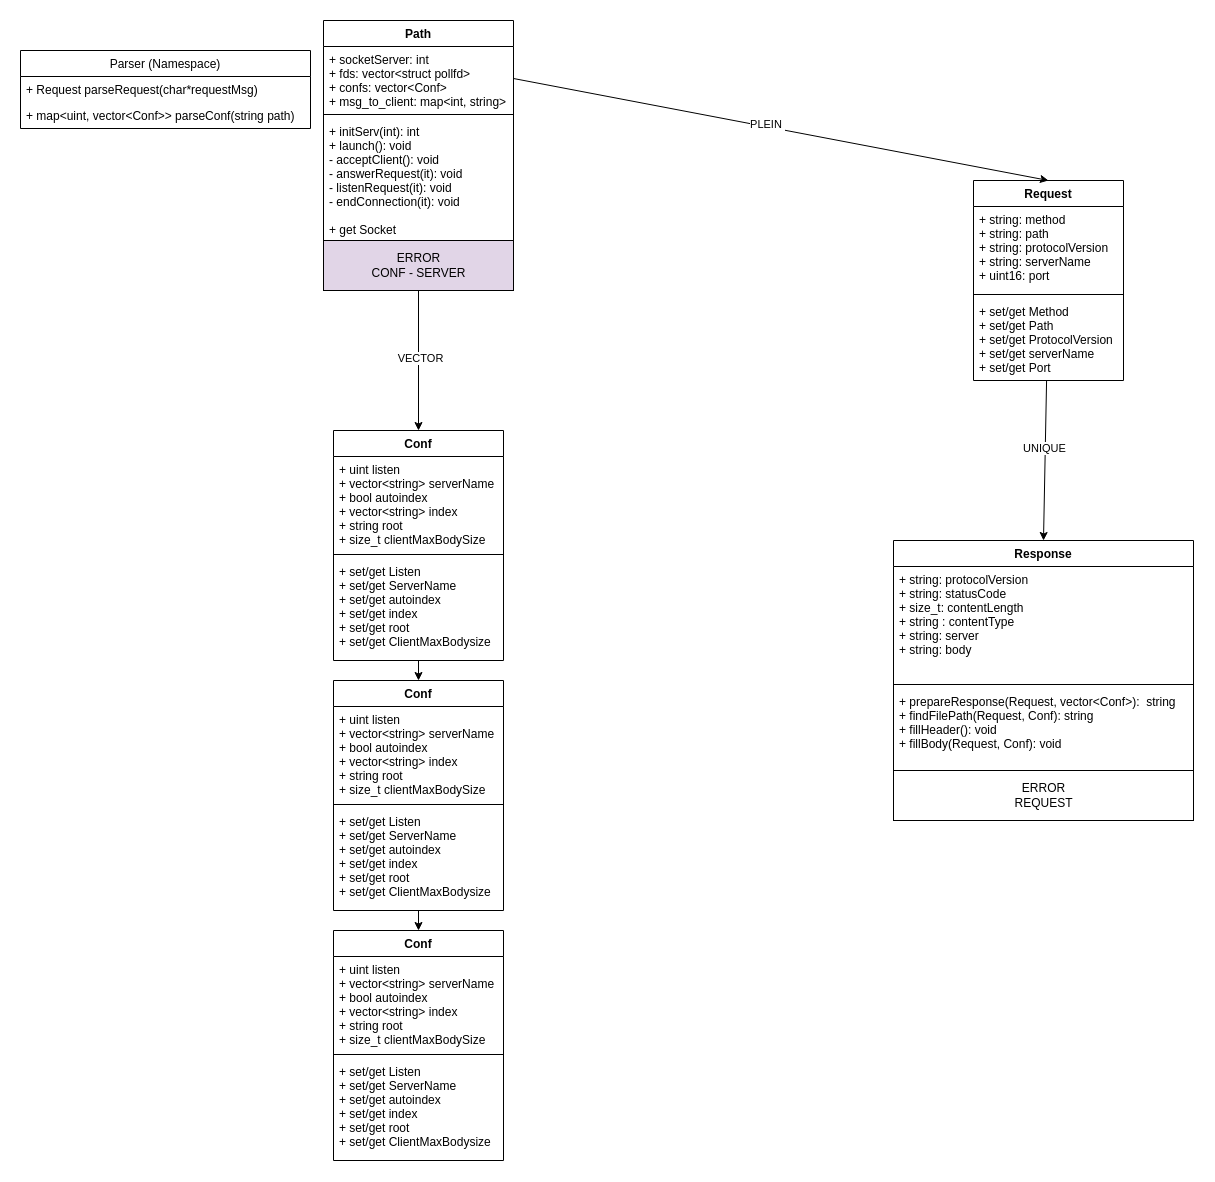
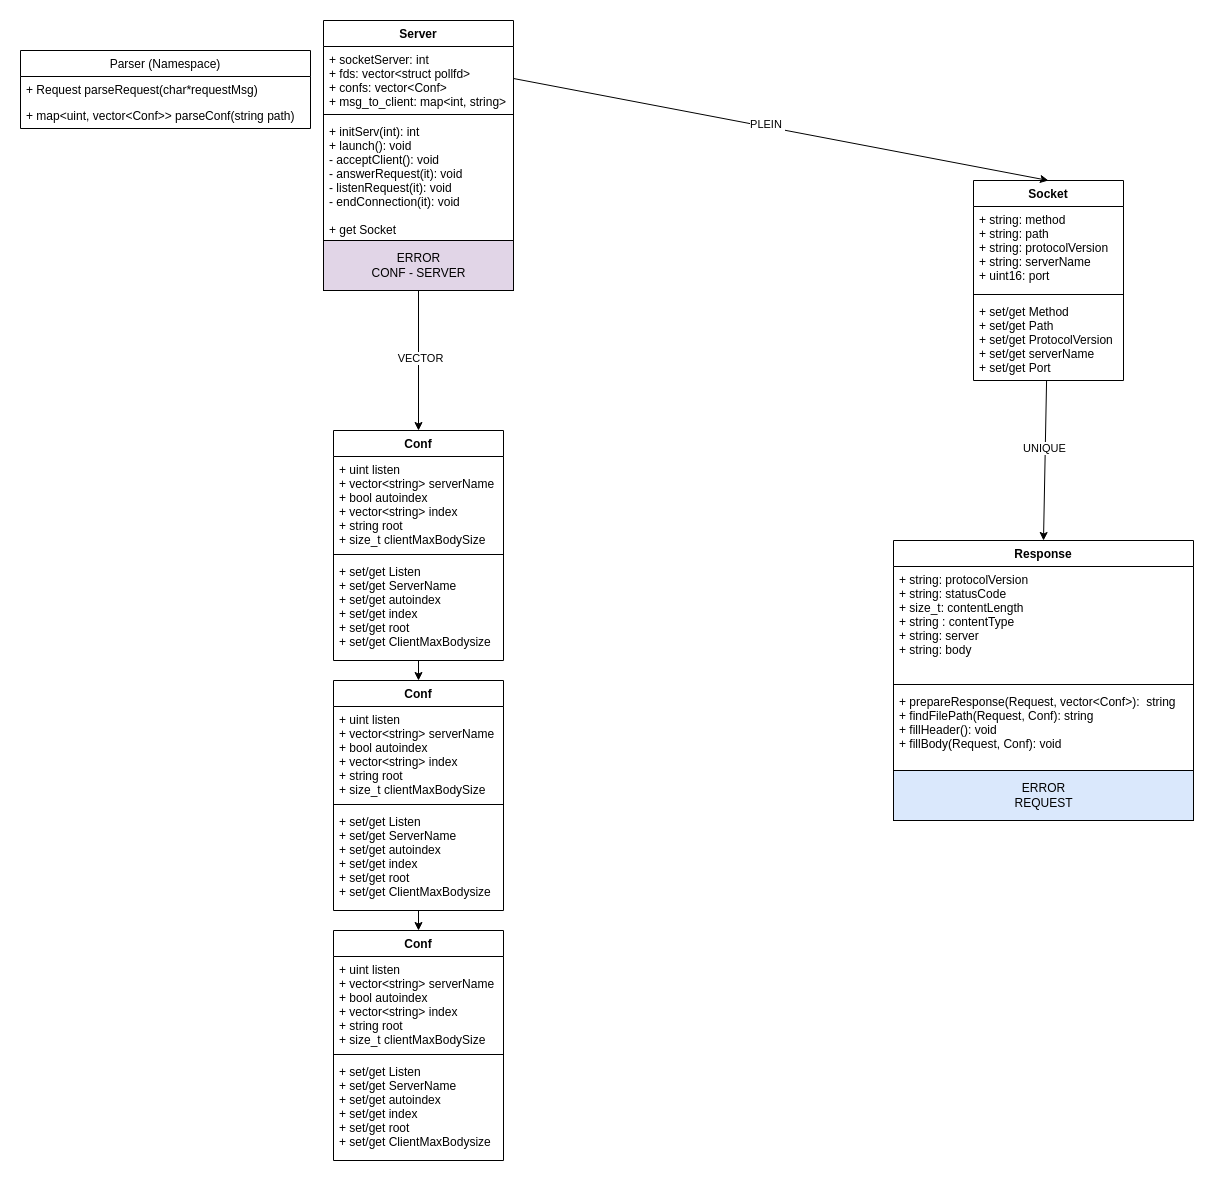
node "Path": label "Path" -> "Server"
node "Request": label "Request" -> "Socket"
node "ERROR REQUEST": fillcolor #ffffff -> #dae8fc
